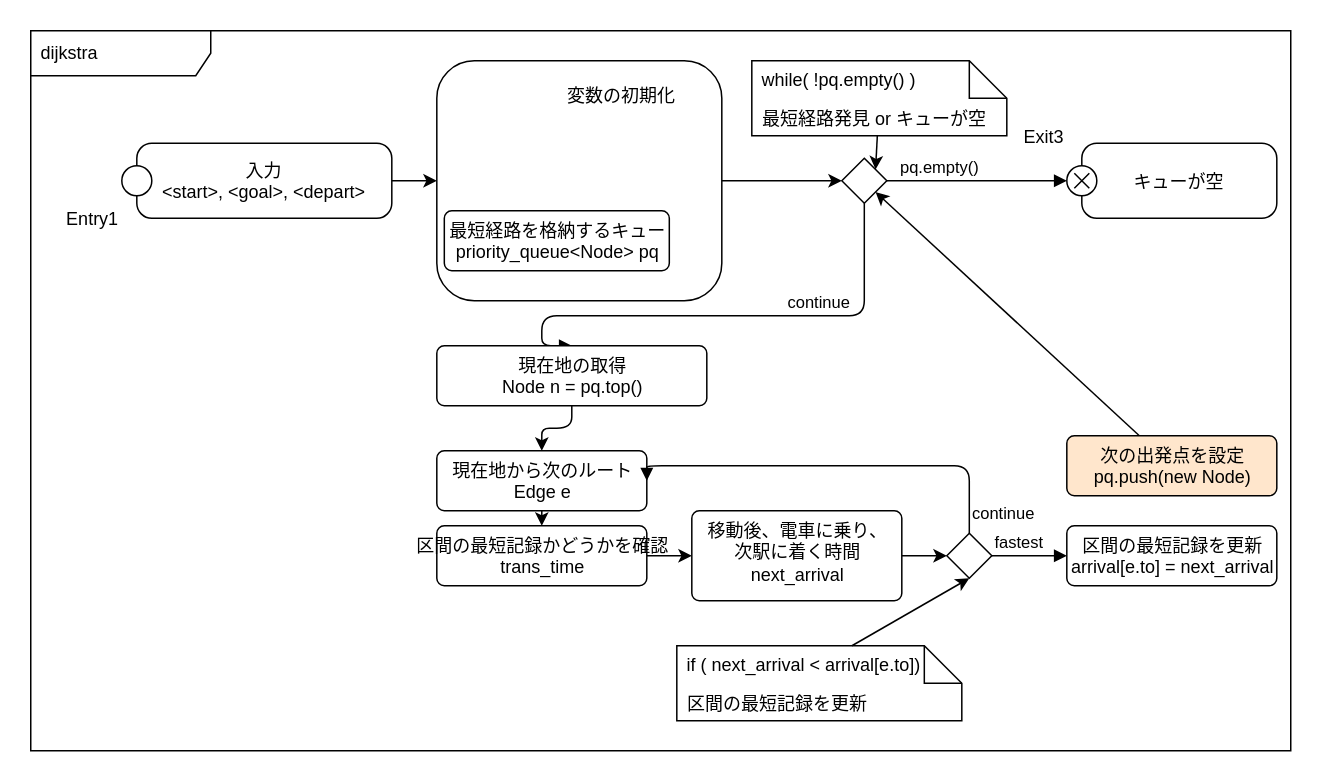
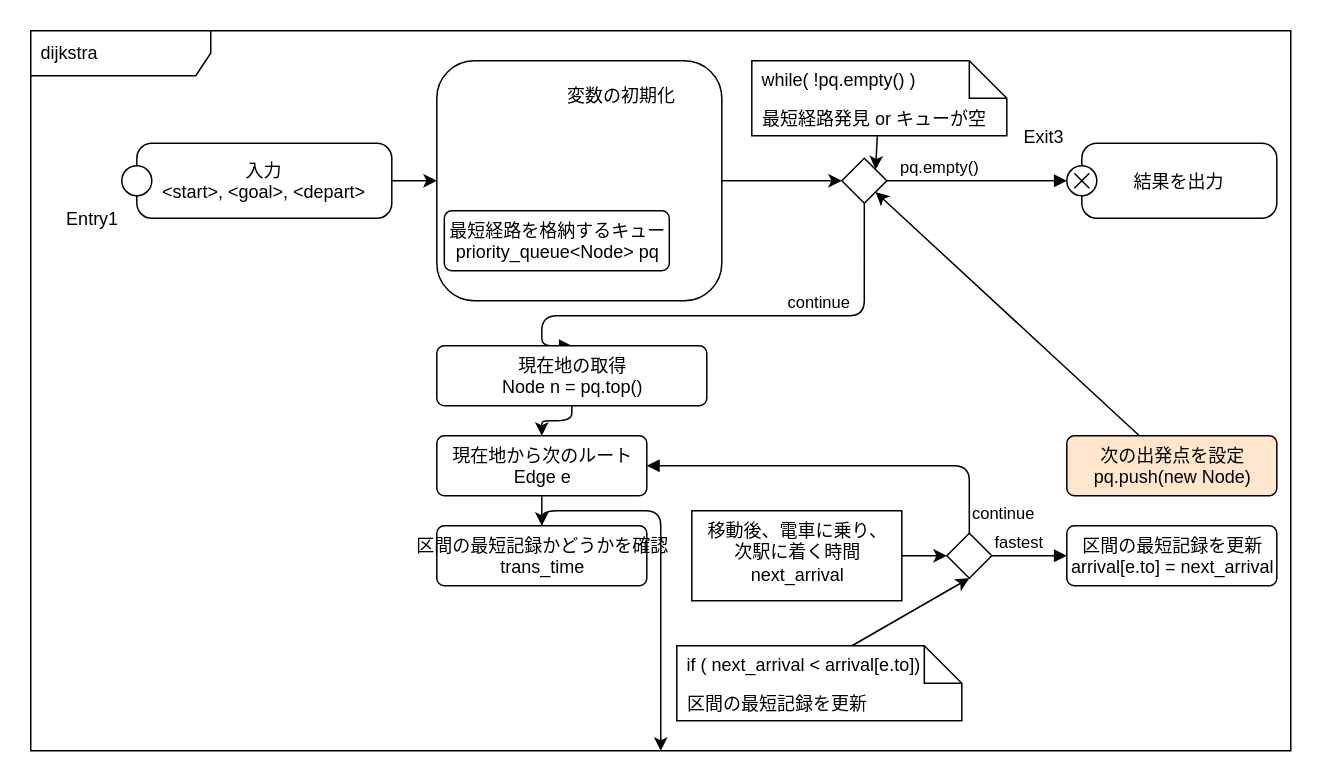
node "キューが空": label "キューが空" -> "結果を出力"
node "現在地から次のルート Edge e": moved (542, 481) -> (542, 466)
edge "区間の最短記録かどうかを確認 trans_time" -> "移動後、電車に乗り、 次駅に着く時間 next_arrival": now "区間の最短記録かどうかを確認 trans_time" -> "dijkstra"
node "移動後、電車に乗り、 次駅に着く時間 next_arrival": shape rounded rectangle -> rectangle
